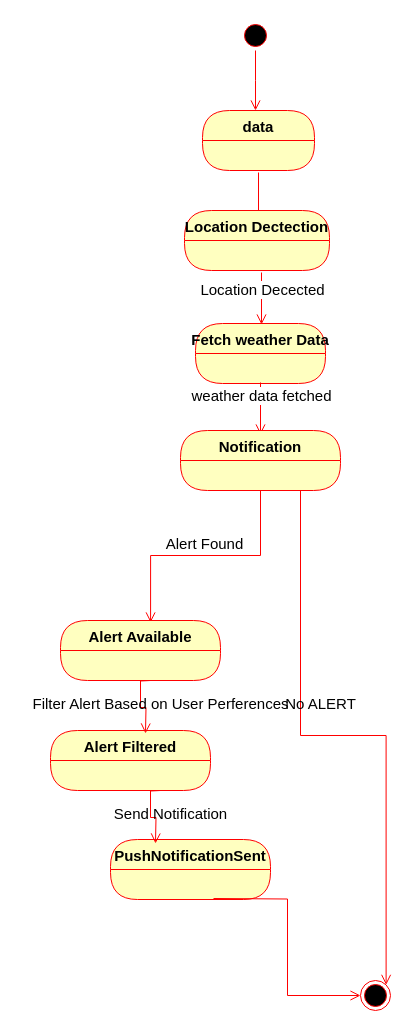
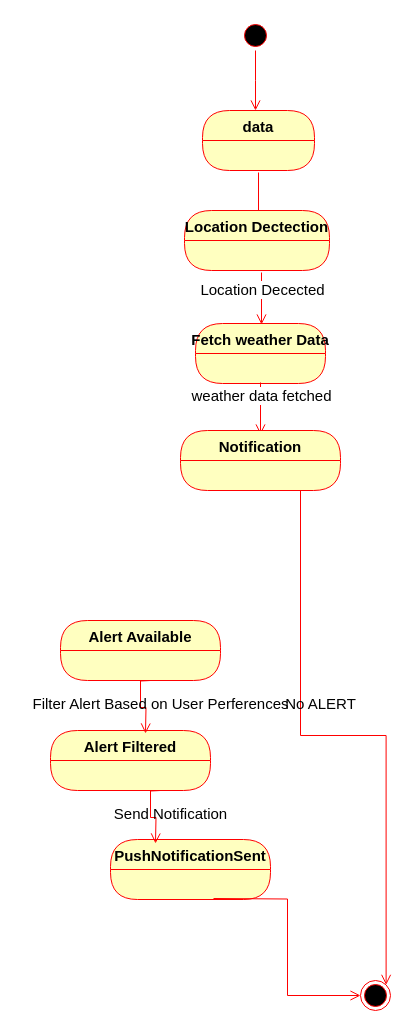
edge "Notification" -> "Alert Available": removed, label "Alert Found"
